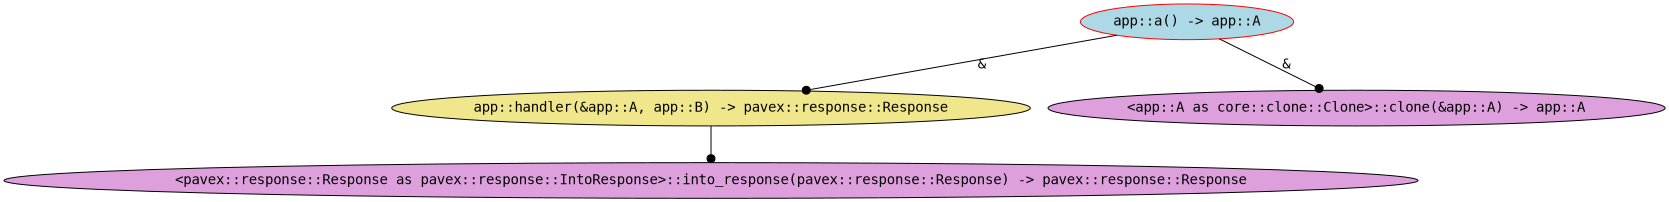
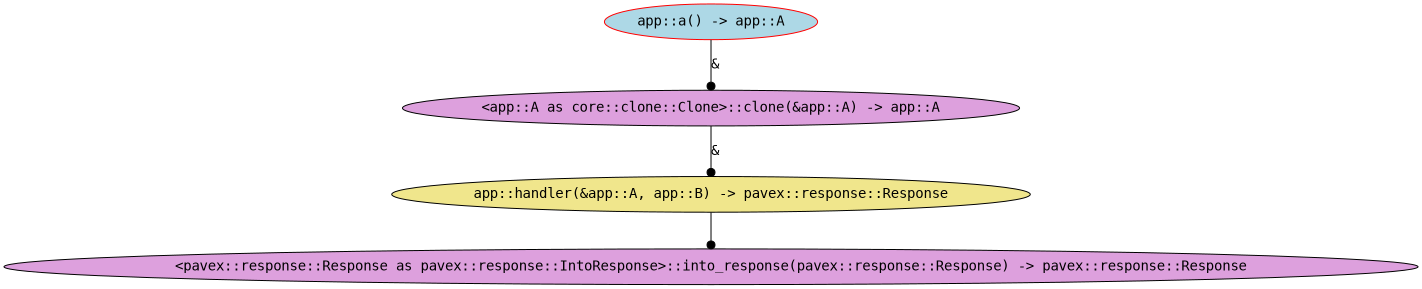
edge "app::a() -> app::A" -> "app::handler(&app::A, app::B) -> pavex::response::Response": now "<app::A as core::clone::Clone>::clone(&app::A) -> app::A" -> "app::handler(&app::A, app::B) -> pavex::response::Response"
